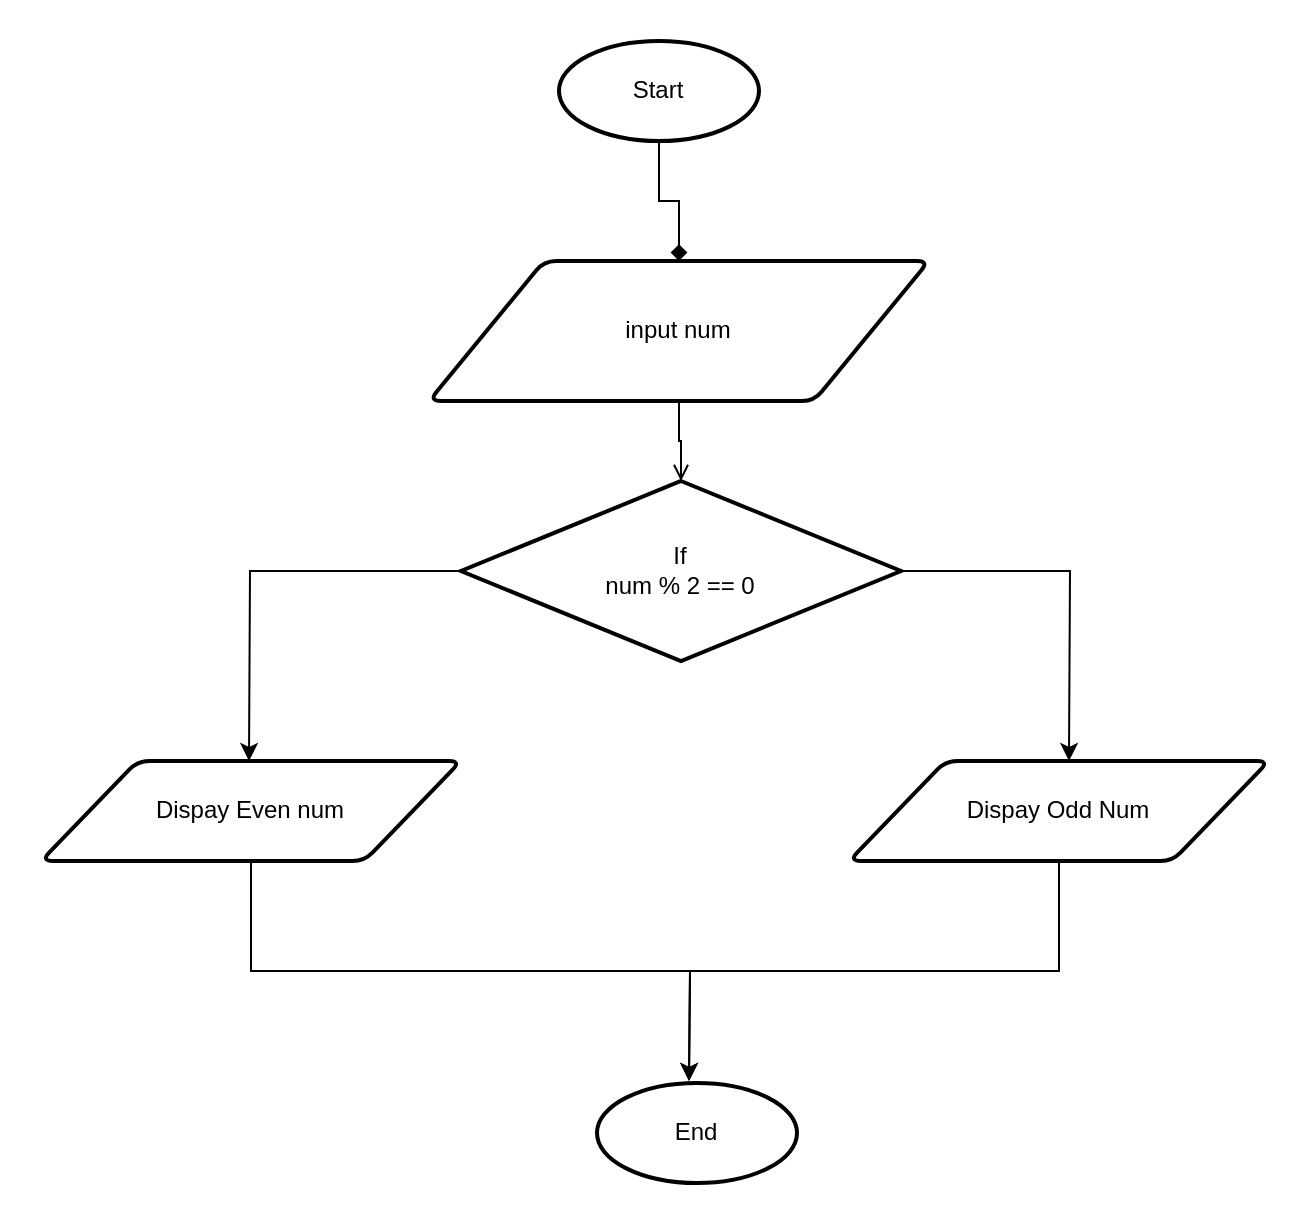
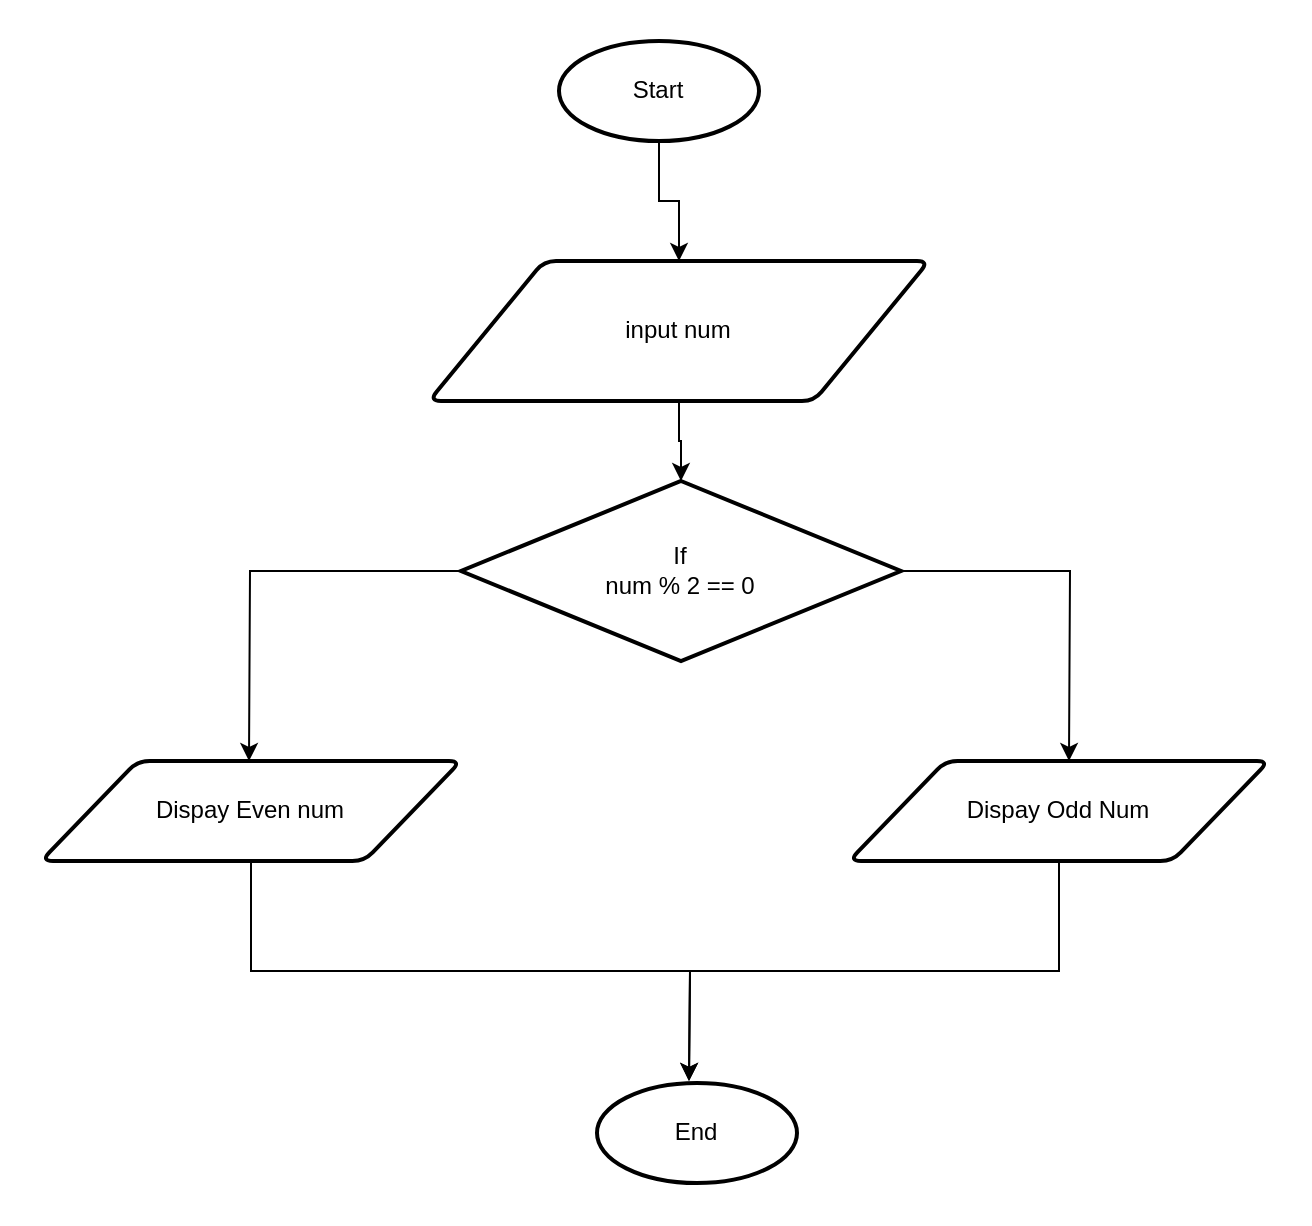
edge "Start" -> "input num": arrowhead diamond -> classic
edge "input num" -> "If num % 2 == 0": arrowhead open -> classic
